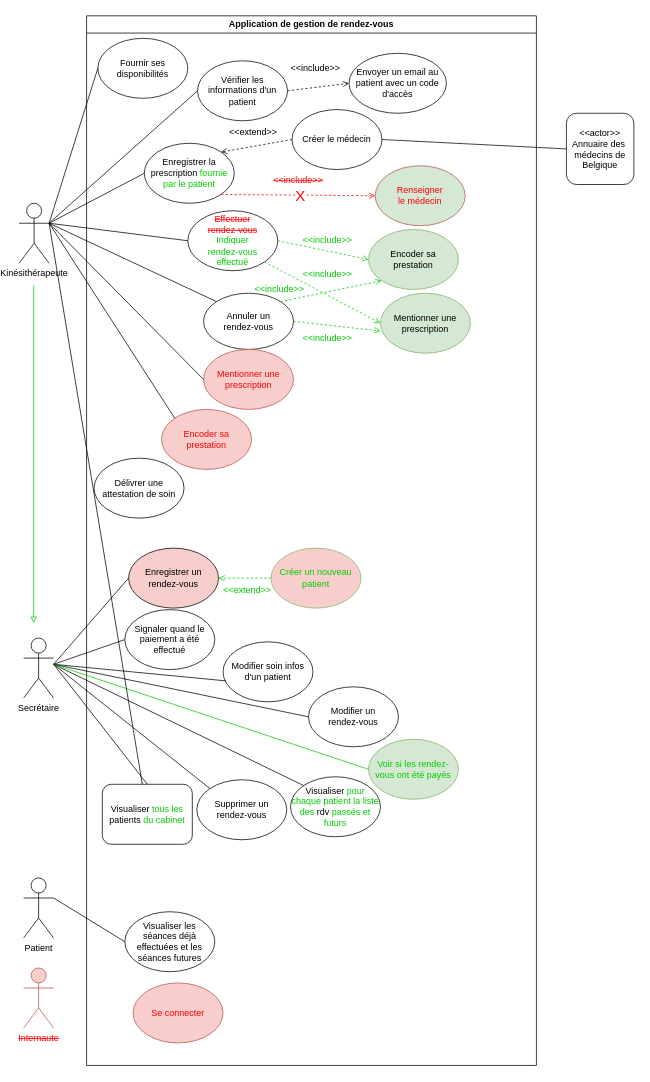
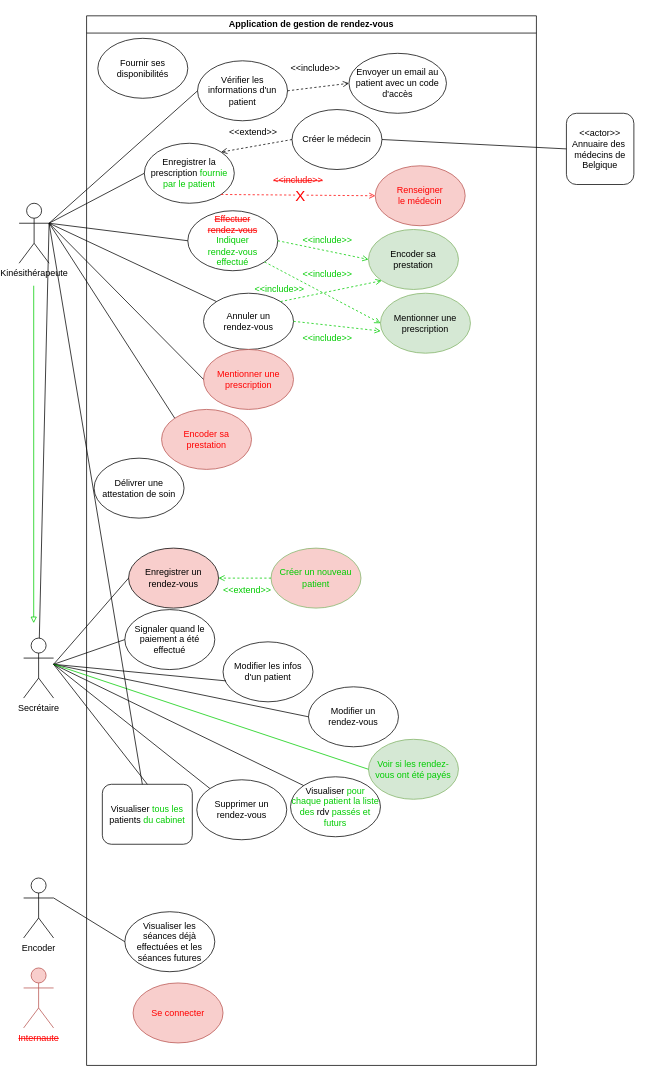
edge "Fournir ses disponibilités" -- "Kinésithérapeute": now "Secrétaire" -- "Kinésithérapeute"
node "Renseigner le médecin": fillcolor #d5e8d4 -> #f8cecc
node "Modifier soin infos d'un patient": label "Modifier soin infos d'un patient" -> "Modifier les infos d'un patient"
node "Patient": label "Patient" -> "Encoder"
